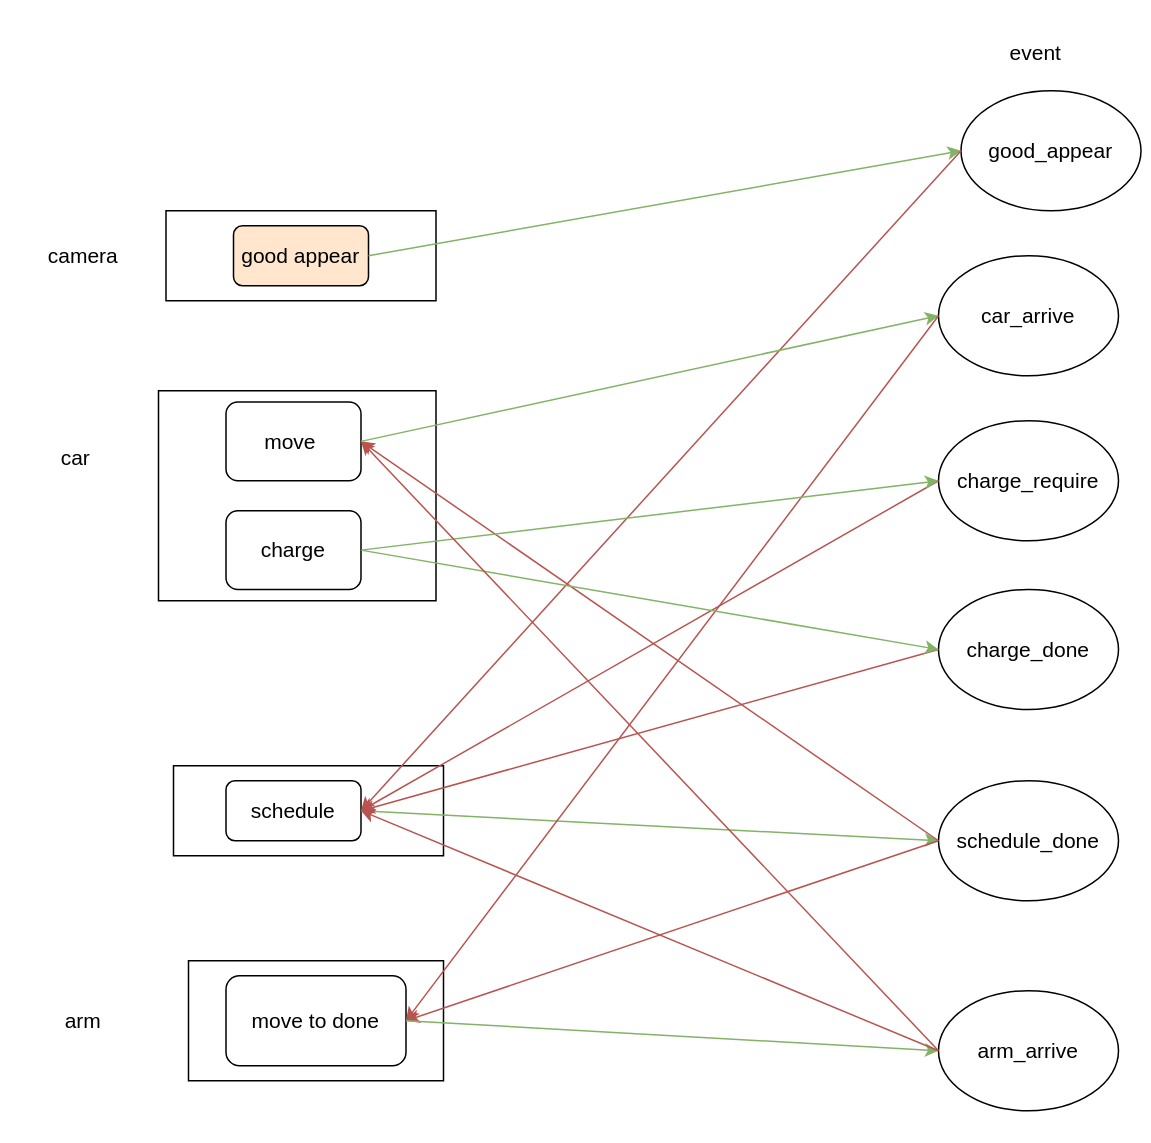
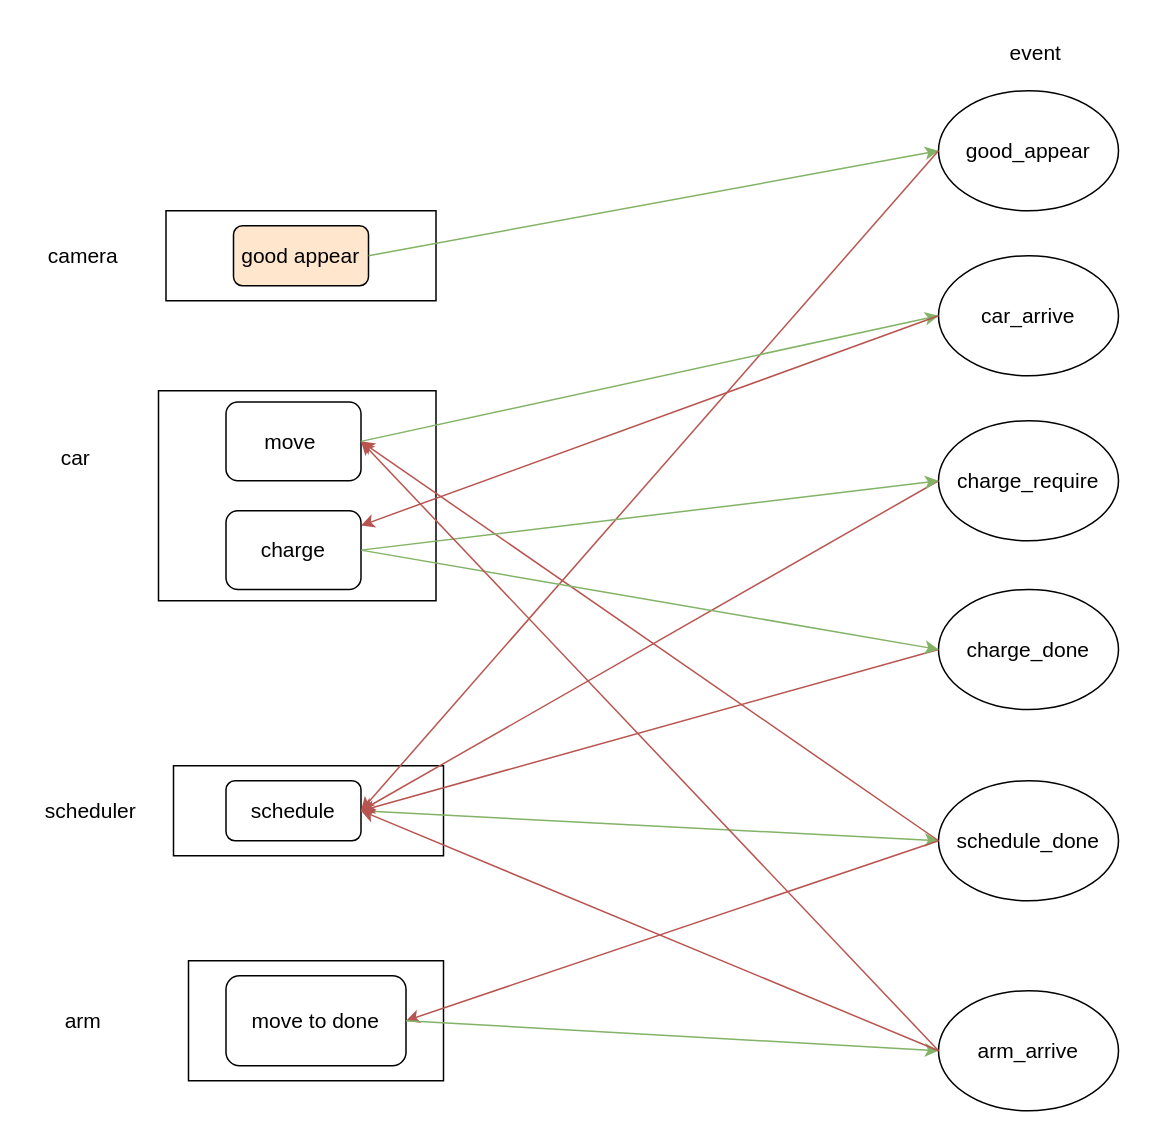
node "good_appear": moved (1051, 151) -> (1028, 151)
node "scheduler": added
edge "car_arrive" -> "move to done": now "car_arrive" -> "charge"
